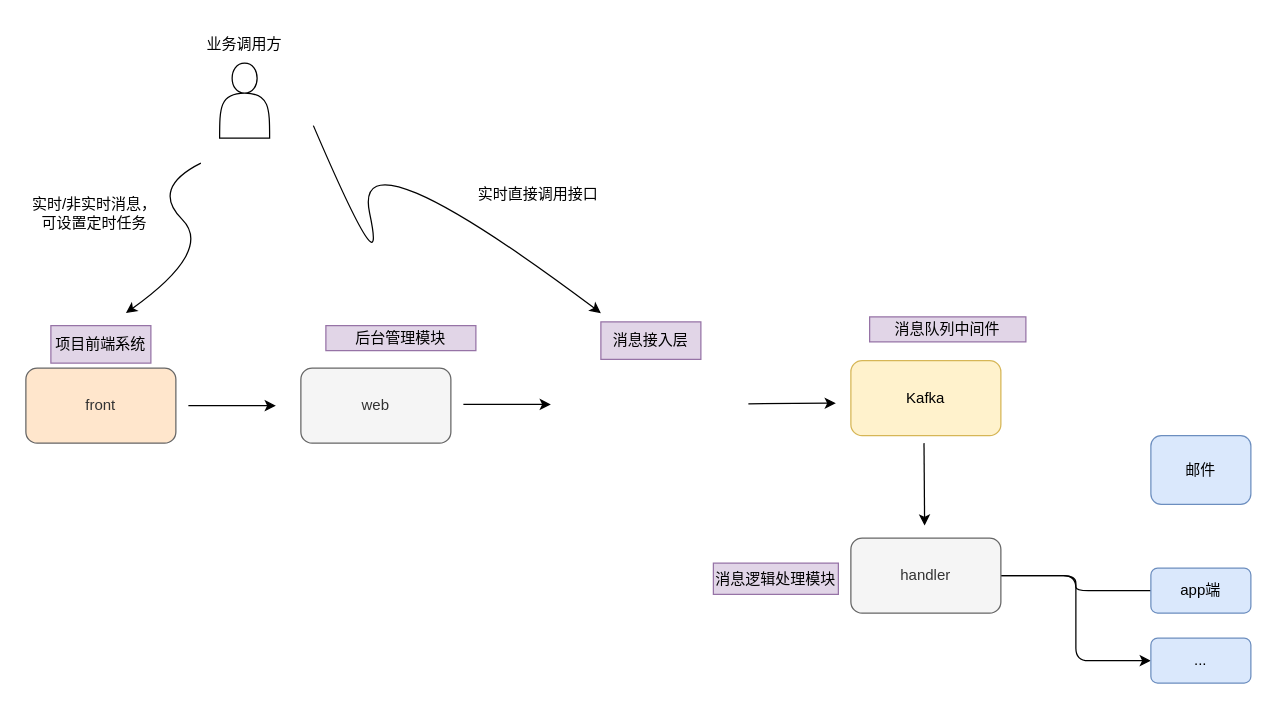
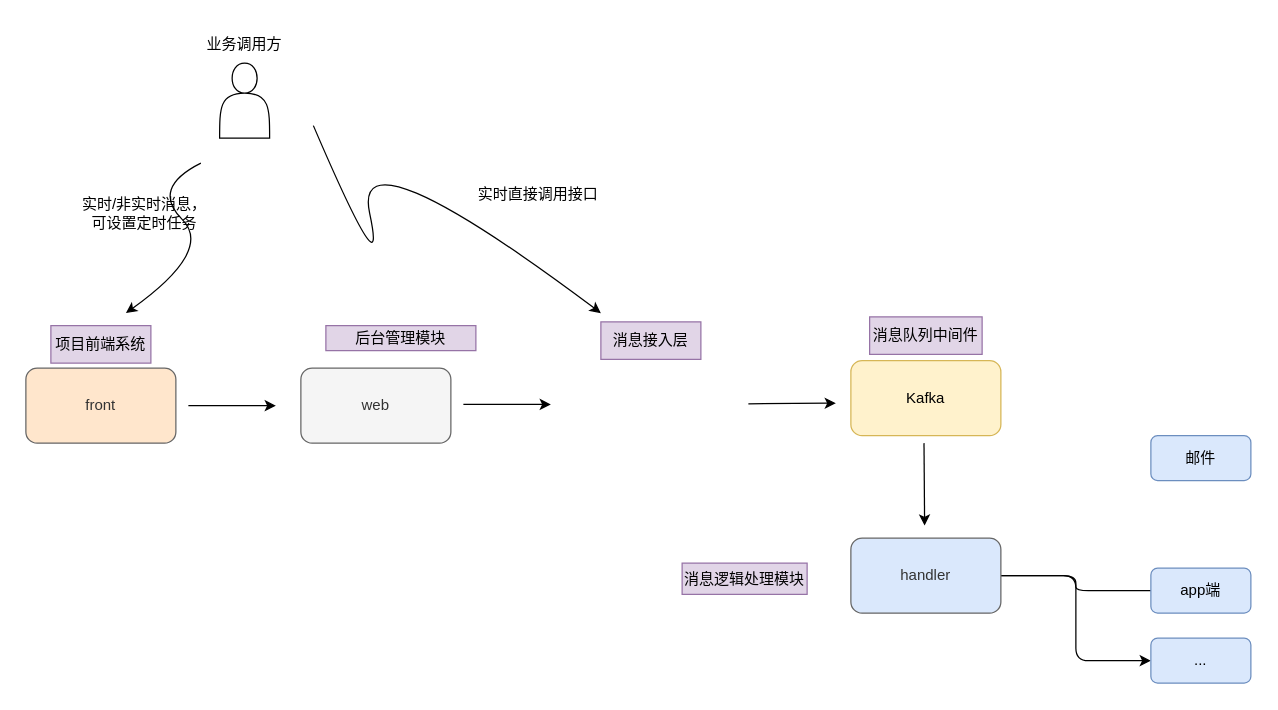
node "实时/非实时消息，可设置定时任务": moved (94, 213) -> (144, 213)
node "消息队列中间件": size 156x25 -> 113x38
node "邮件": size 100x69 -> 100x45
node "handler": fillcolor #f5f5f5 -> #dae8fc
node "消息逻辑处理模块": moved (776, 579) -> (744, 579)
